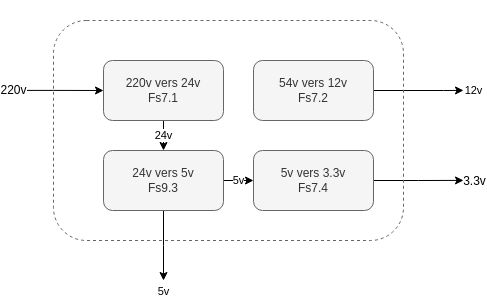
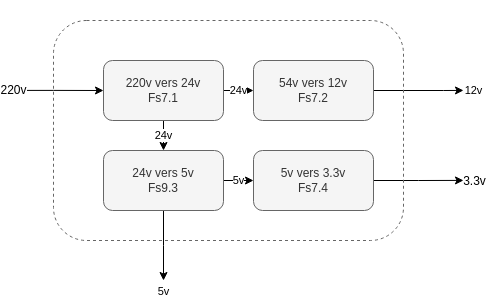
edge "220v vers 24v Fs7.1" -> "54v vers 12v Fs7.2": added, label "24v"
